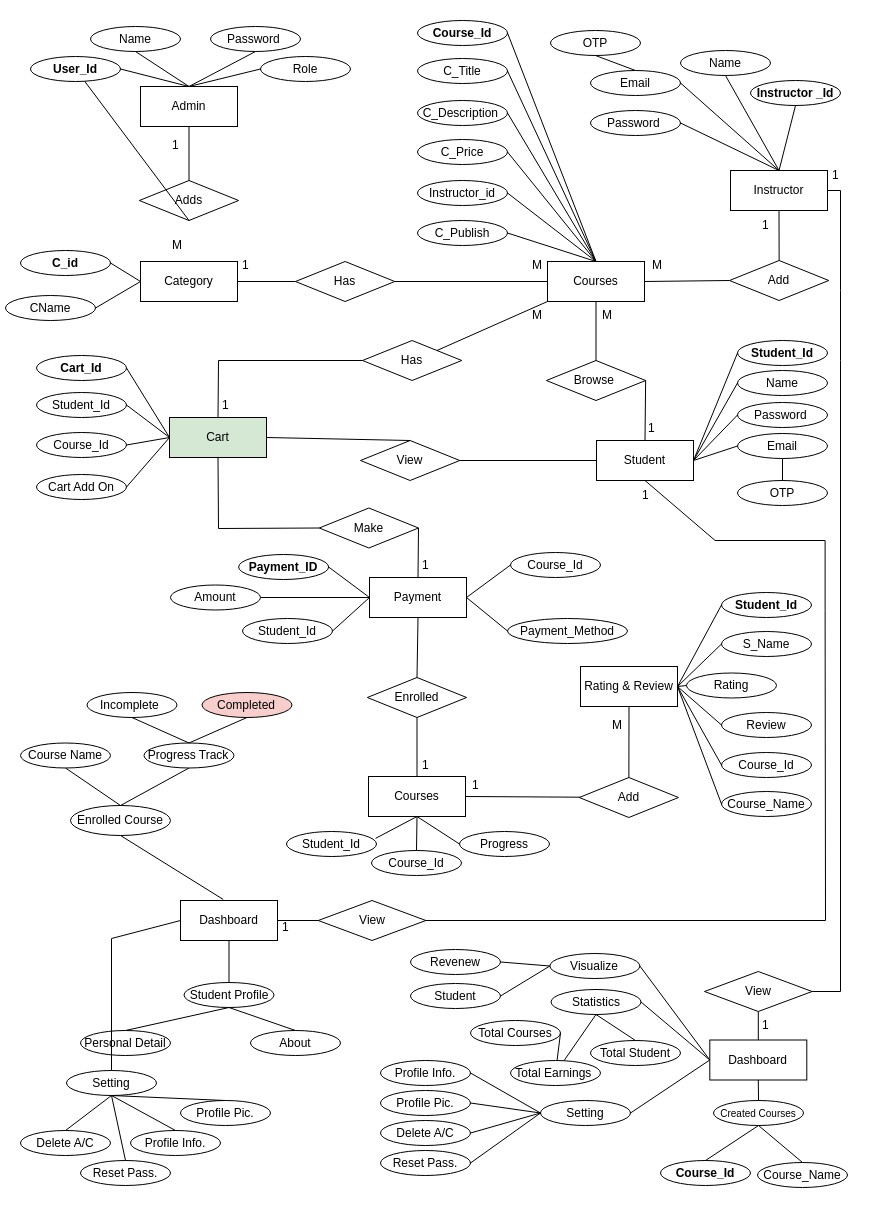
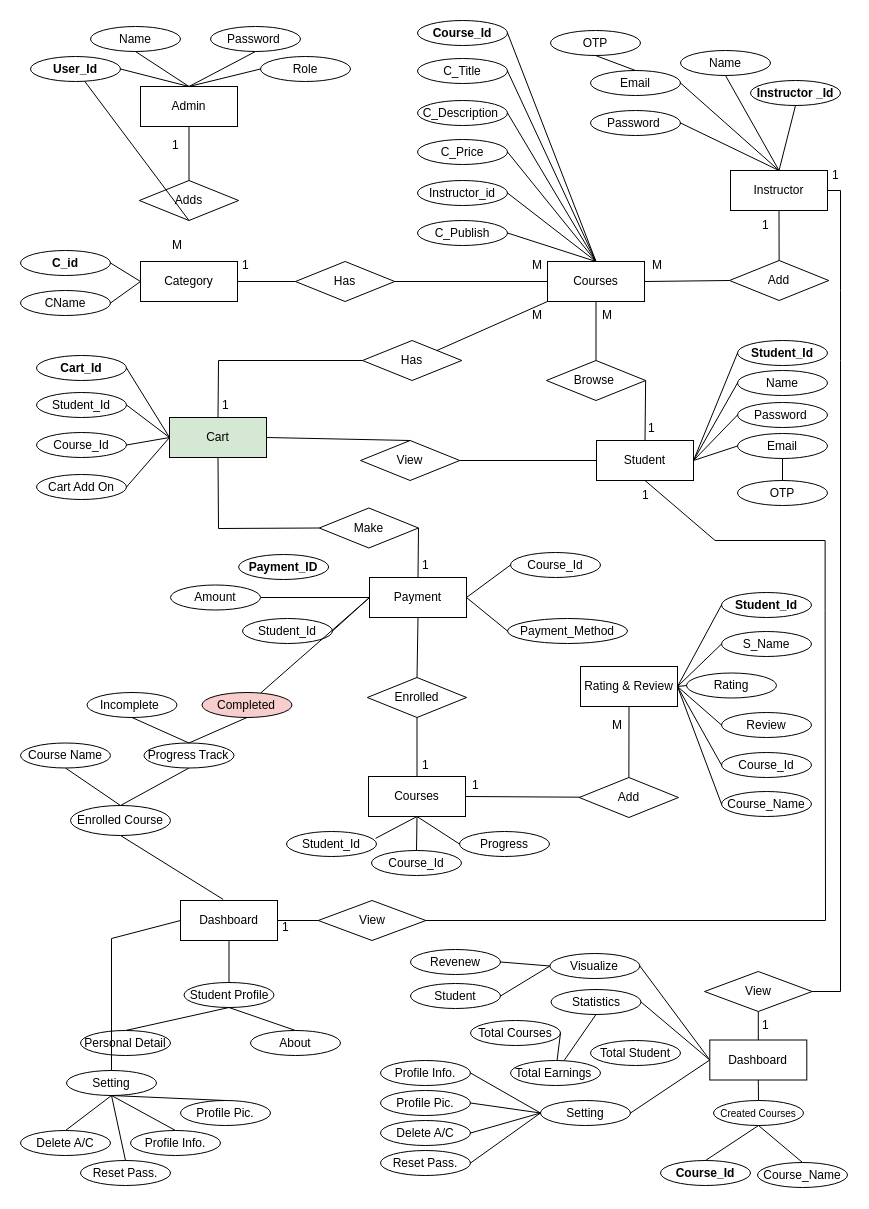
node "CName": moved (51, 308) -> (66, 303)
edge "Payment_ID" -- "Payment": now "Completed" -- "Payment"
edge "Statistics" -- "Total Student": removed
